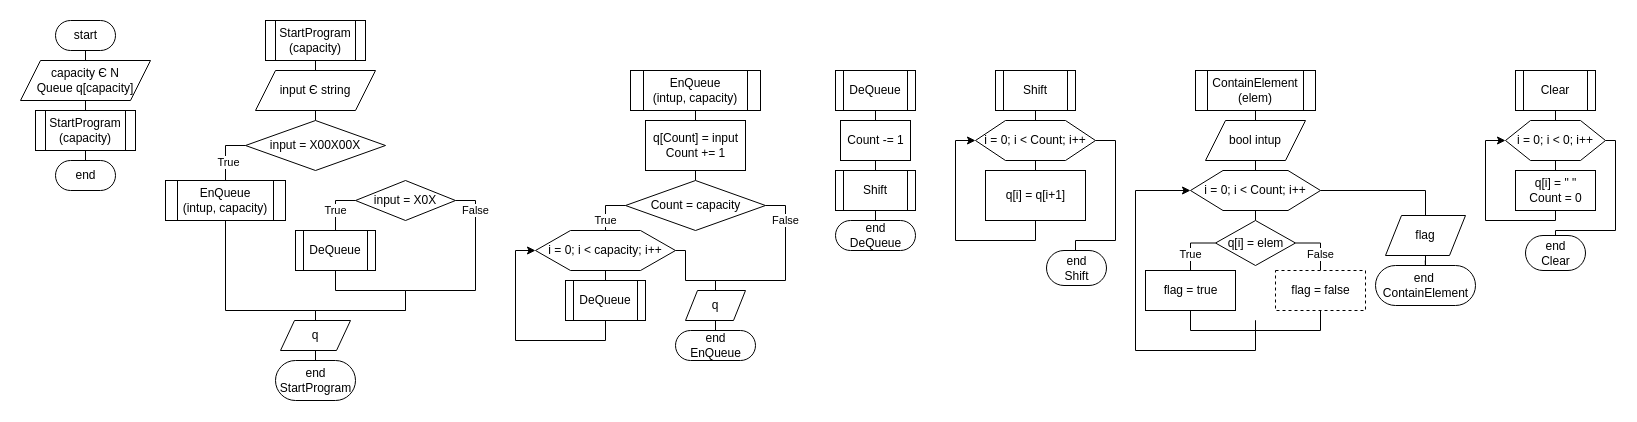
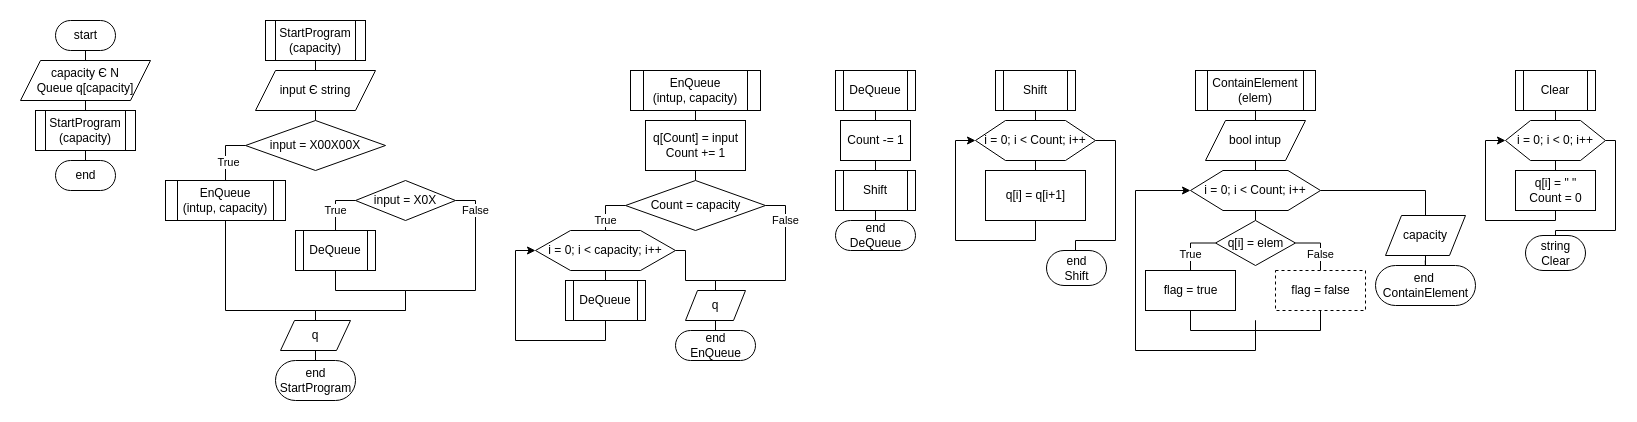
node "flag": label "flag" -> "capacity"
node "end Clear": label "end Clear" -> "string Clear"
